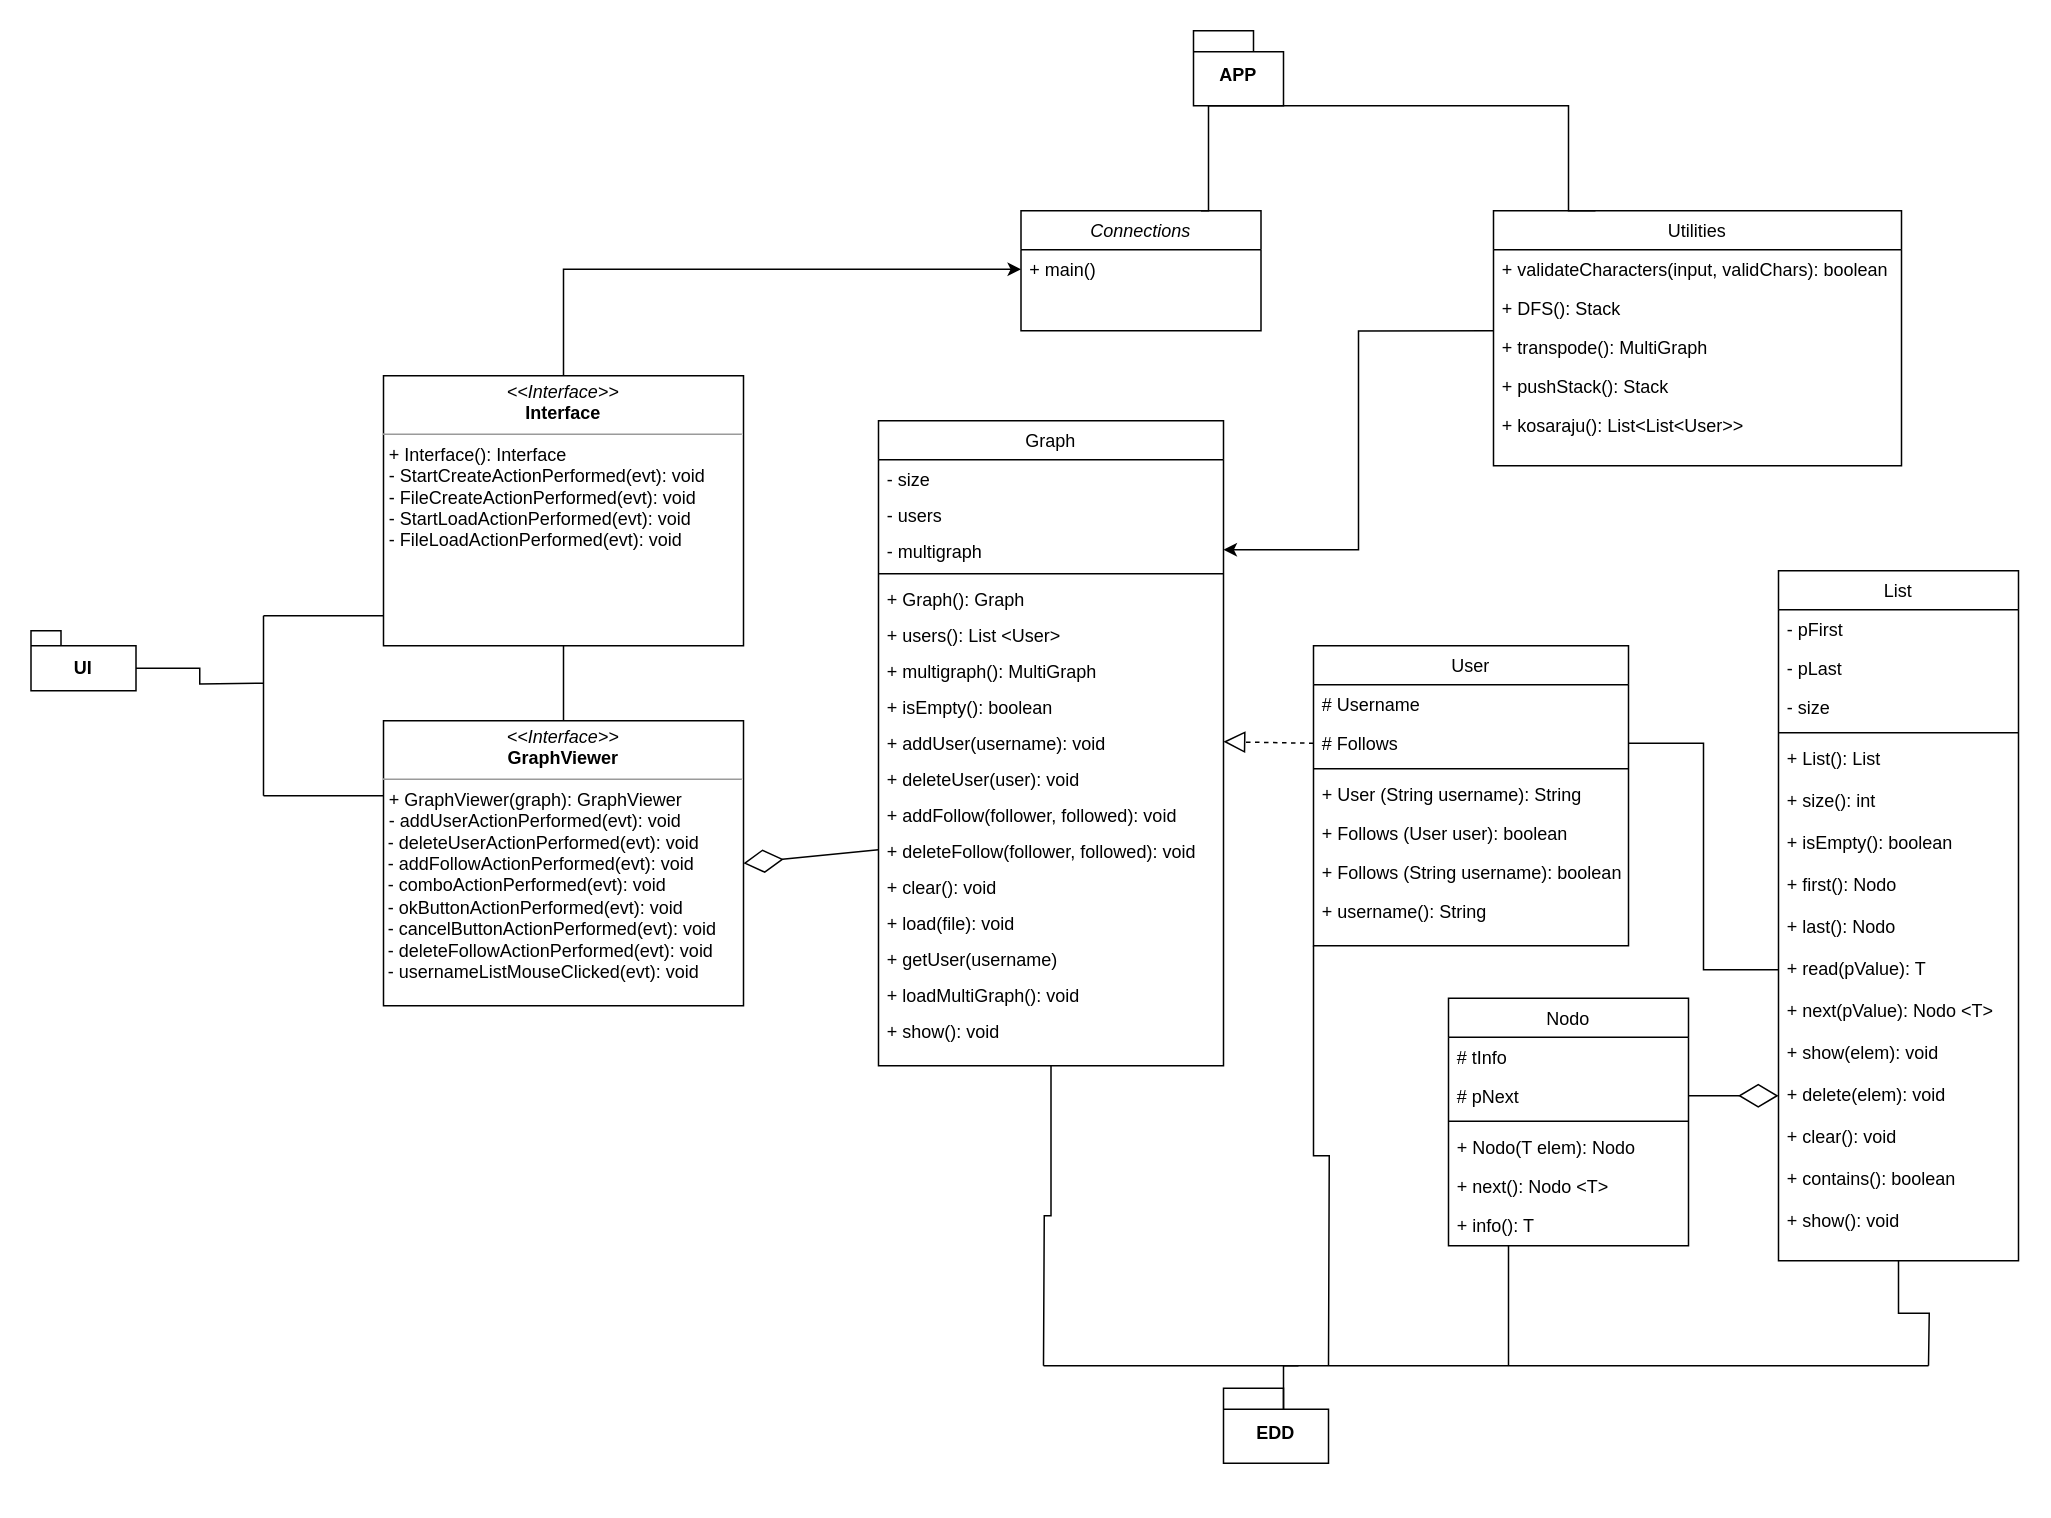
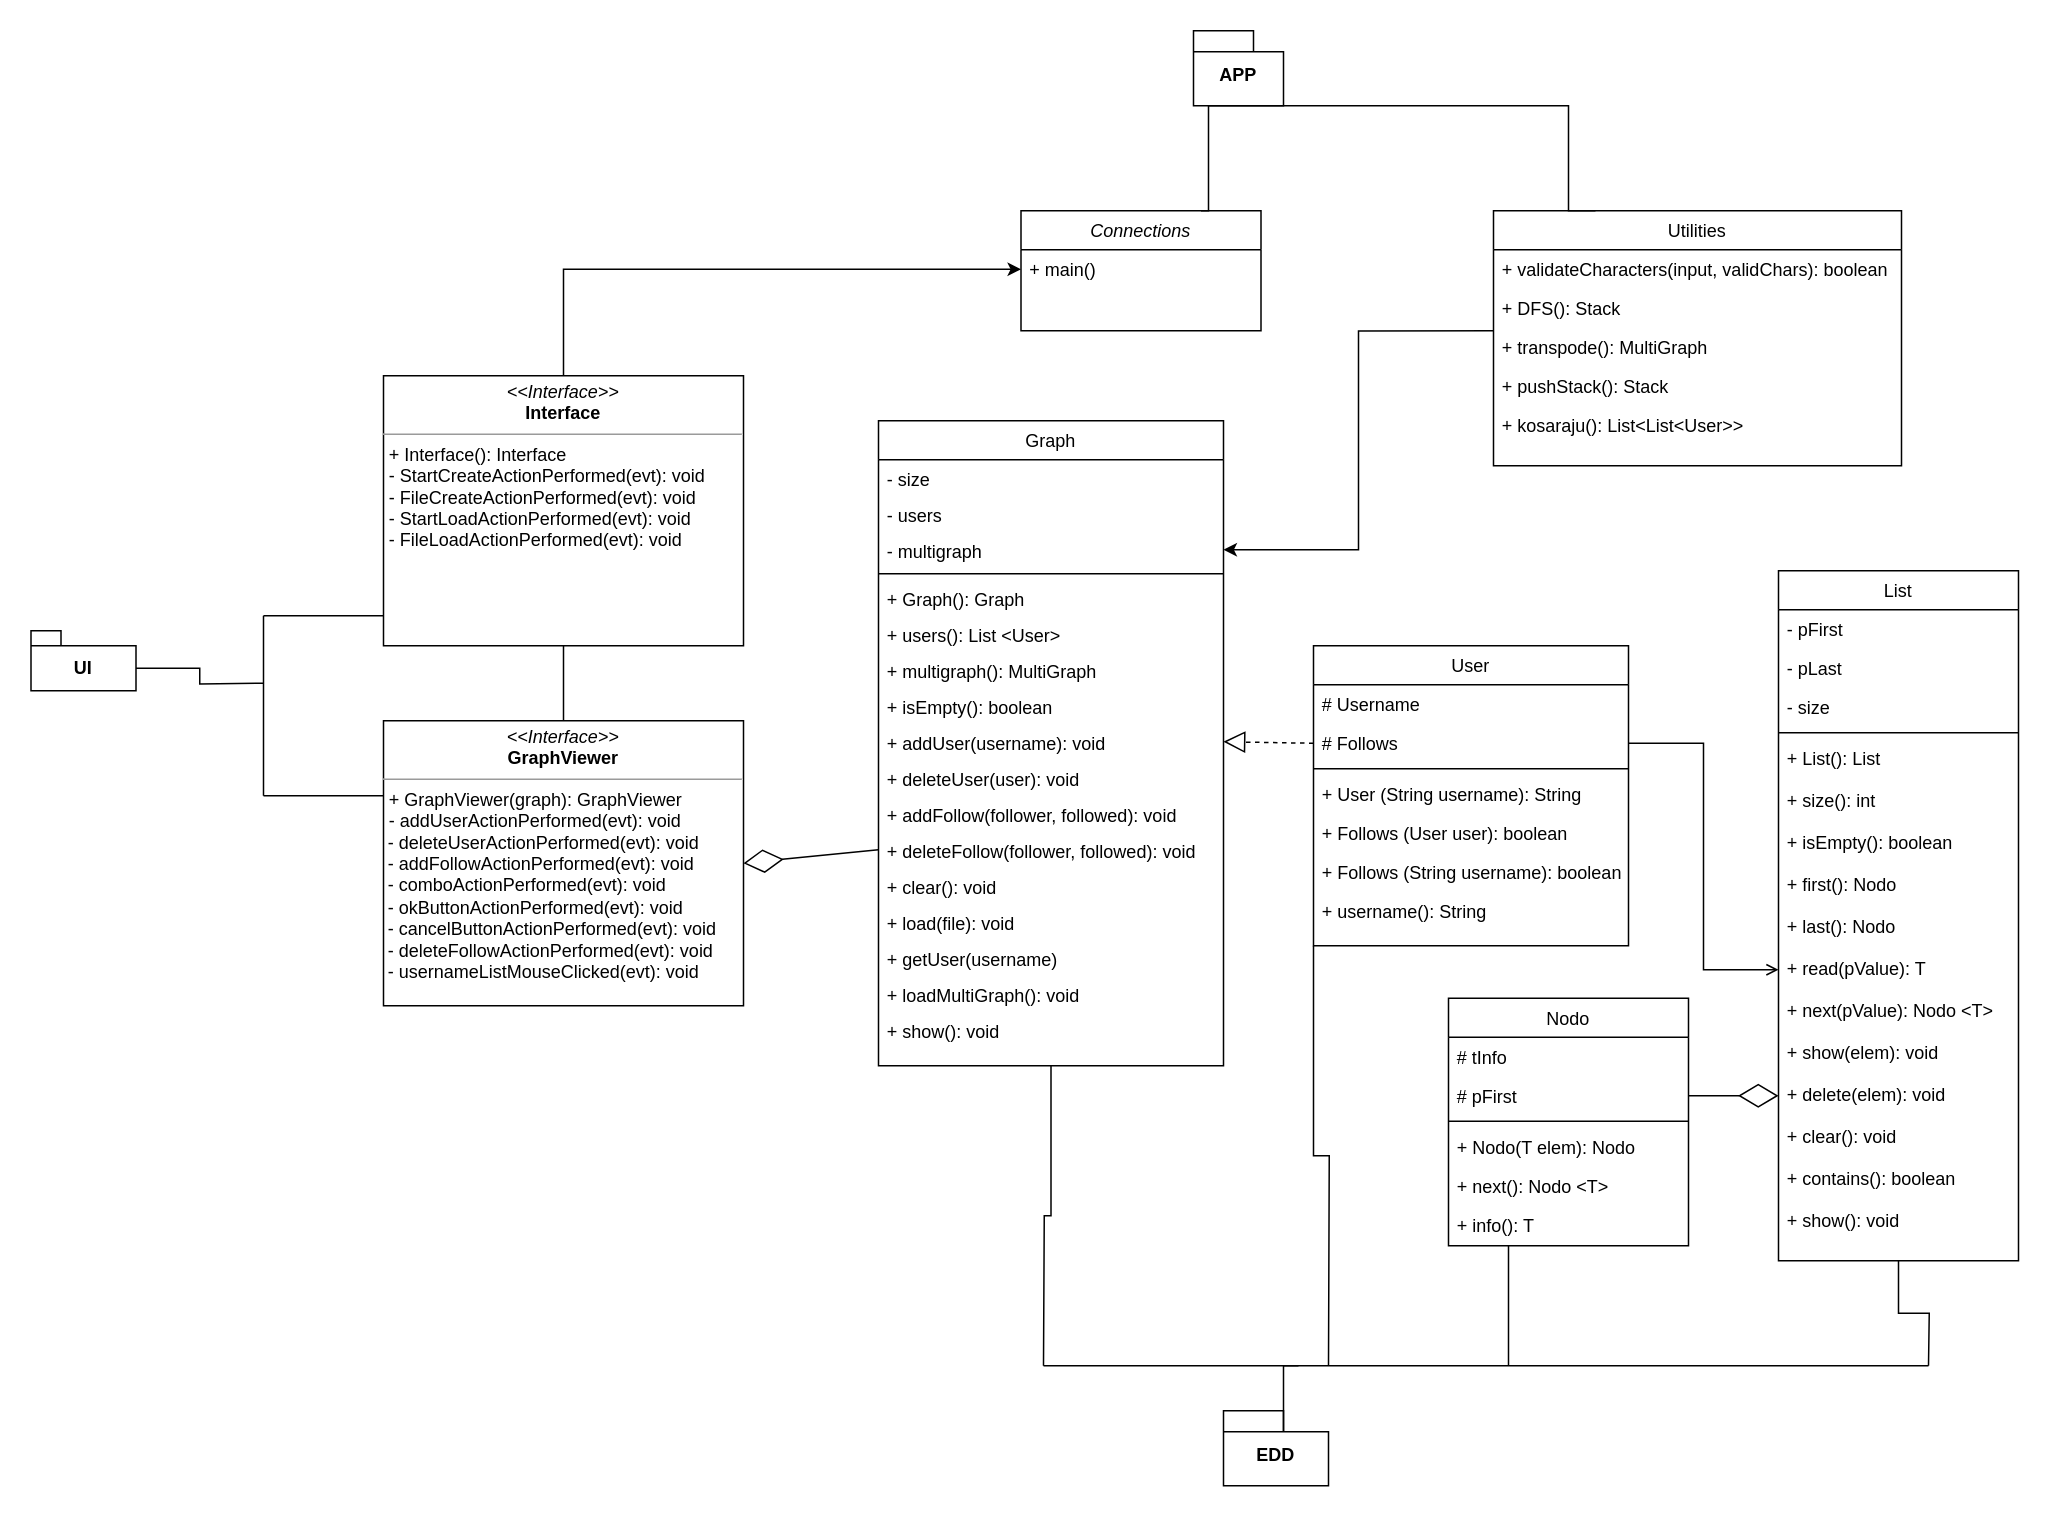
edge "# Follows" -- "+ read(pValue): T": arrowhead none -> open
node "# pNext": label "# pNext" -> "# pFirst"
node "EDD": moved (1276, 1426) -> (1276, 1448)
